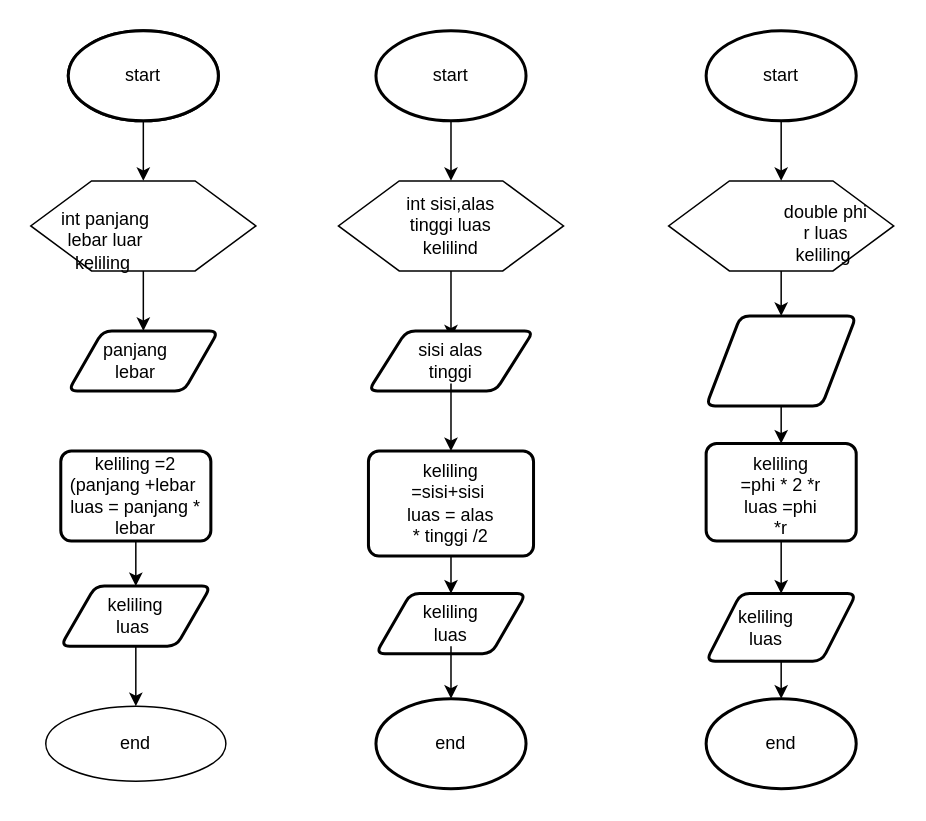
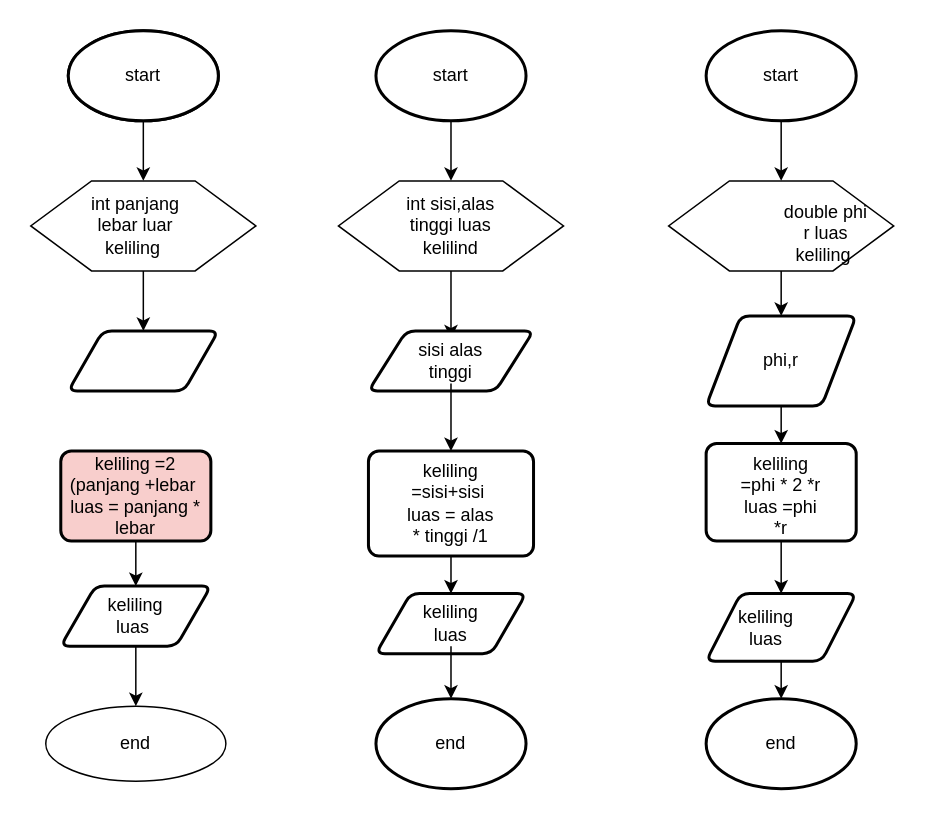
node "int panjang lebar luar keliling": moved (106, 241) -> (136, 226)
node "panjang lebar": removed
node "phi,r": added
node "keliling =2 (panjang +lebar luas = panjang * lebar": fillcolor #ffffff -> #f8cecc
node "keliling =sisi+sisi luas = alas * tinggi /2": label "keliling =sisi+sisi luas = alas * tinggi /2" -> "keliling =sisi+sisi luas = alas * tinggi /1"
